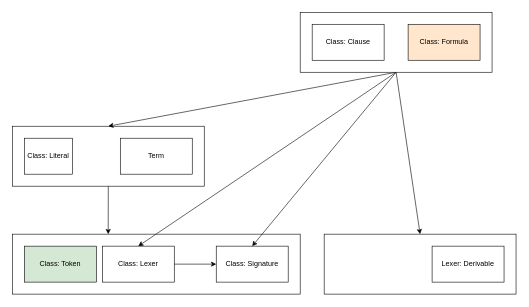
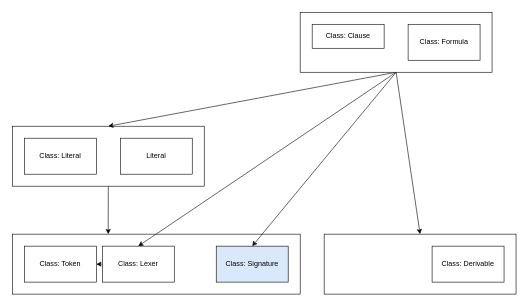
node "Class: Clause": size 72x36 -> 72x24
node "Class: Formula": fillcolor #ffe6cc -> #ffffff
node "Class: Literal": size 48x36 -> 72x36
node "Term": label "Term" -> "Literal"
node "Class: Token": fillcolor #d5e8d4 -> #ffffff
edge "Class: Lexer" -> "Class: Signature": now "Class: Lexer" -> "Class: Token"
node "Class: Signature": fillcolor #ffffff -> #dae8fc
node "Lexer: Derivable": label "Lexer: Derivable" -> "Class: Derivable"
